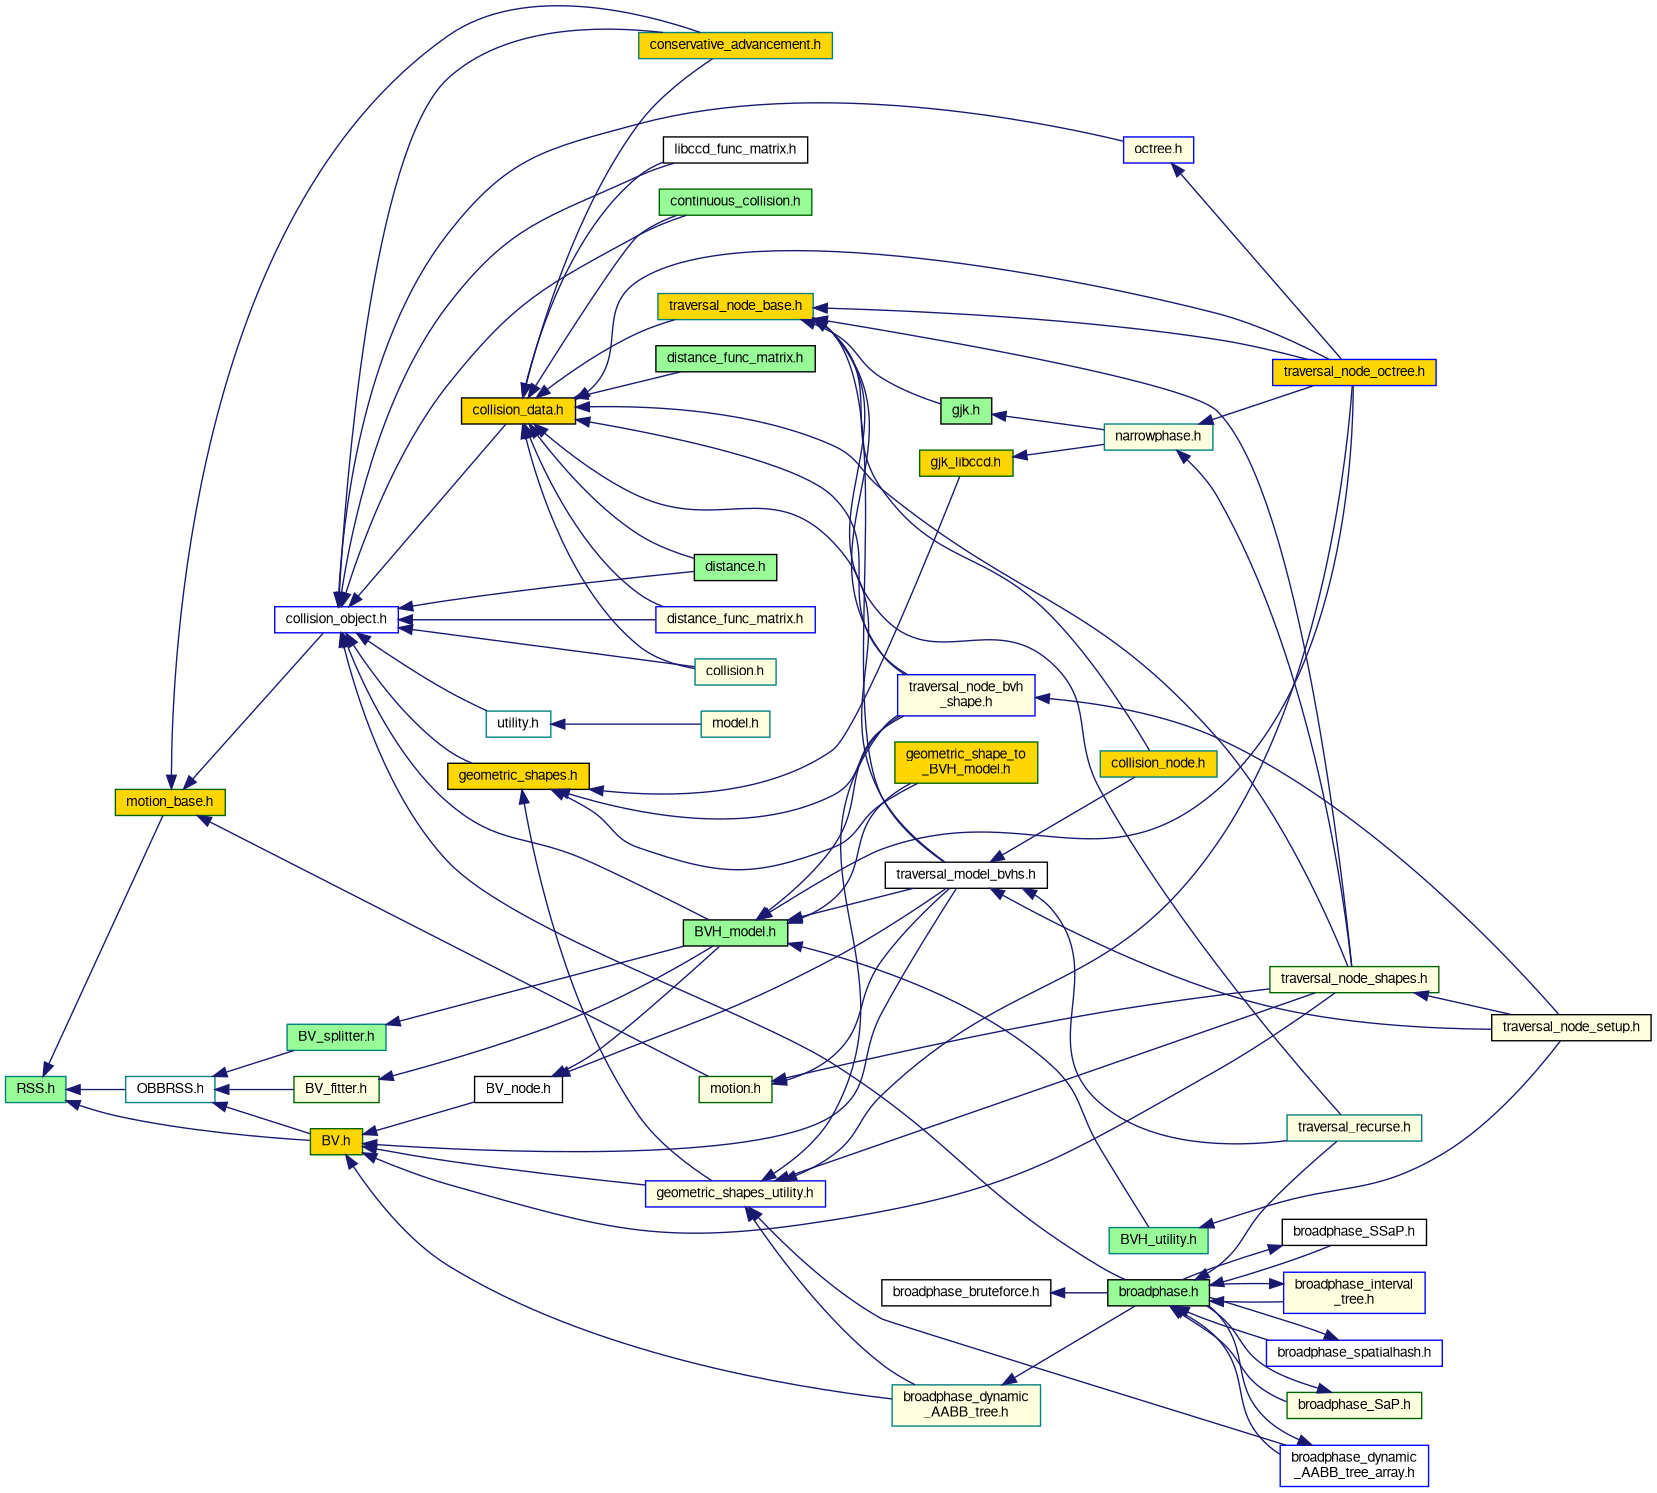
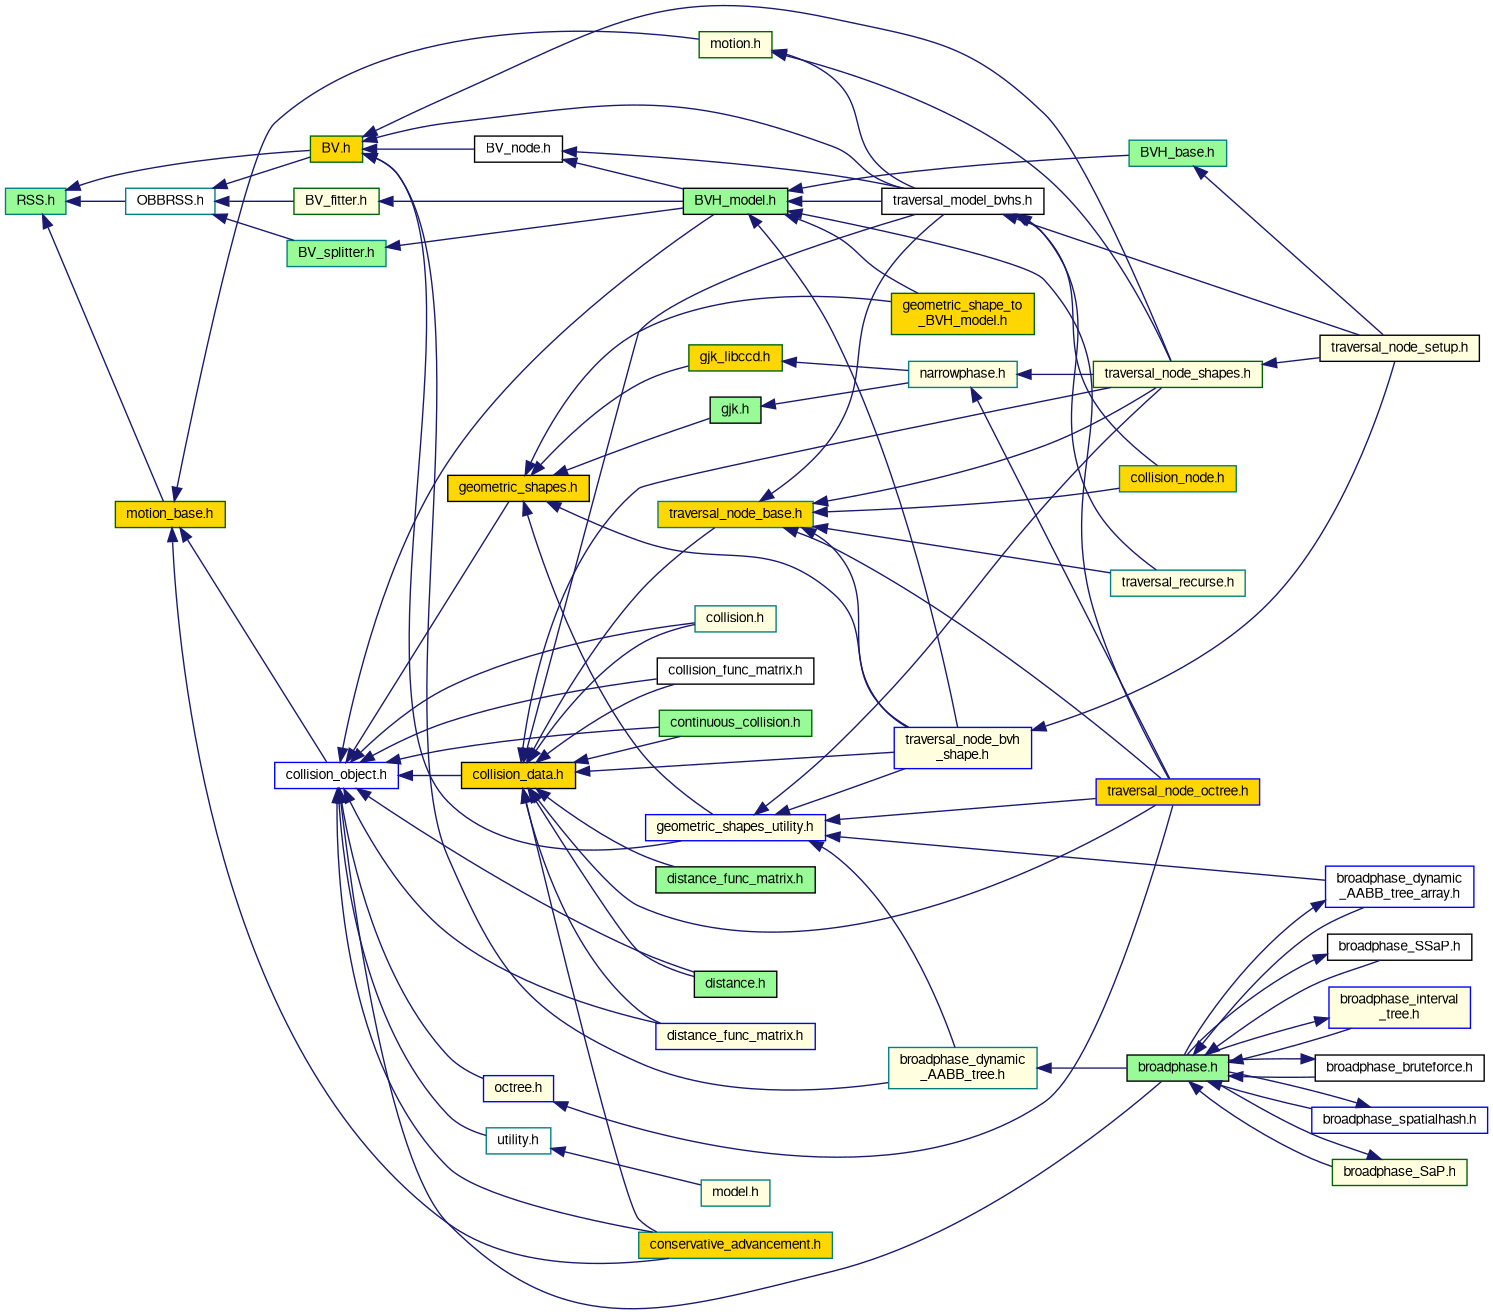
node "libccd_func_matrix.h": label "libccd_func_matrix.h" -> "collision_func_matrix.h"
edge "gjk.h" -> "traversal_node_base.h": now "gjk.h" -> "geometric_shapes.h"
edge "traversal_recurse.h" -> "broadphase.h": now "broadphase_bruteforce.h" -> "broadphase.h"
node "BVH_utility.h": label "BVH_utility.h" -> "BVH_base.h"
